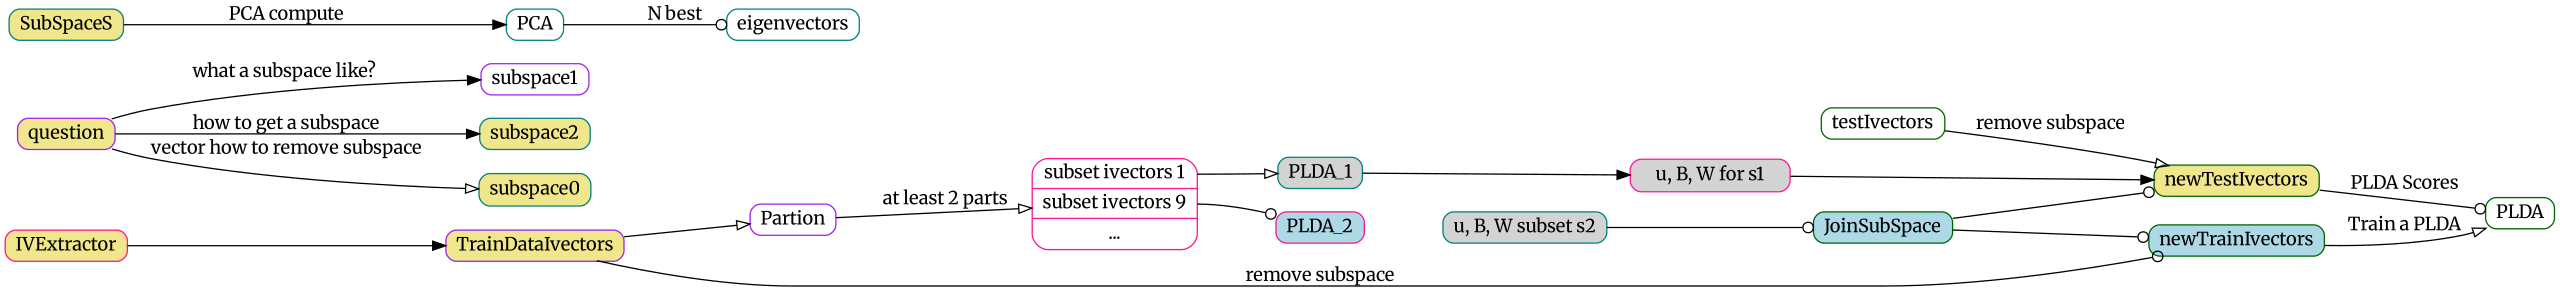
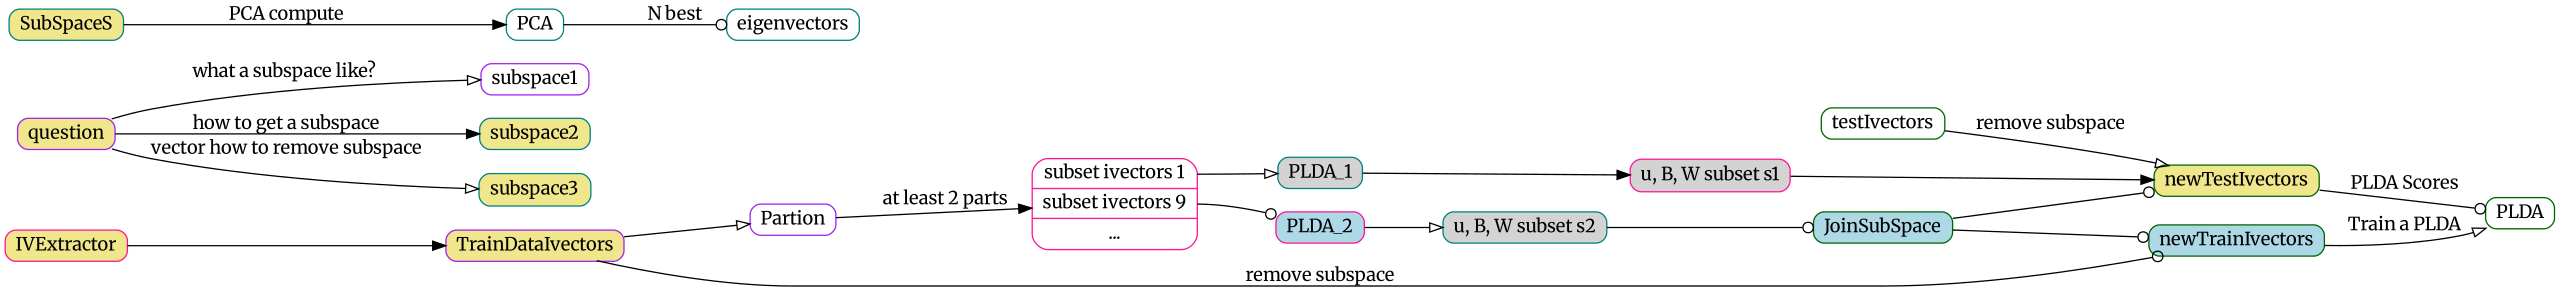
edge "question" -> "subspace1": arrowhead normal -> onormal
node "u, B, W for s1": label "u, B, W for s1" -> "u, B, W subset s1"
node "subspace0": label "subspace0" -> "subspace3"
edge "Partion" -> "subset ivectors 1": arrowhead onormal -> normal
edge "PLDA_2" -> "u, B, W subset s2": added
